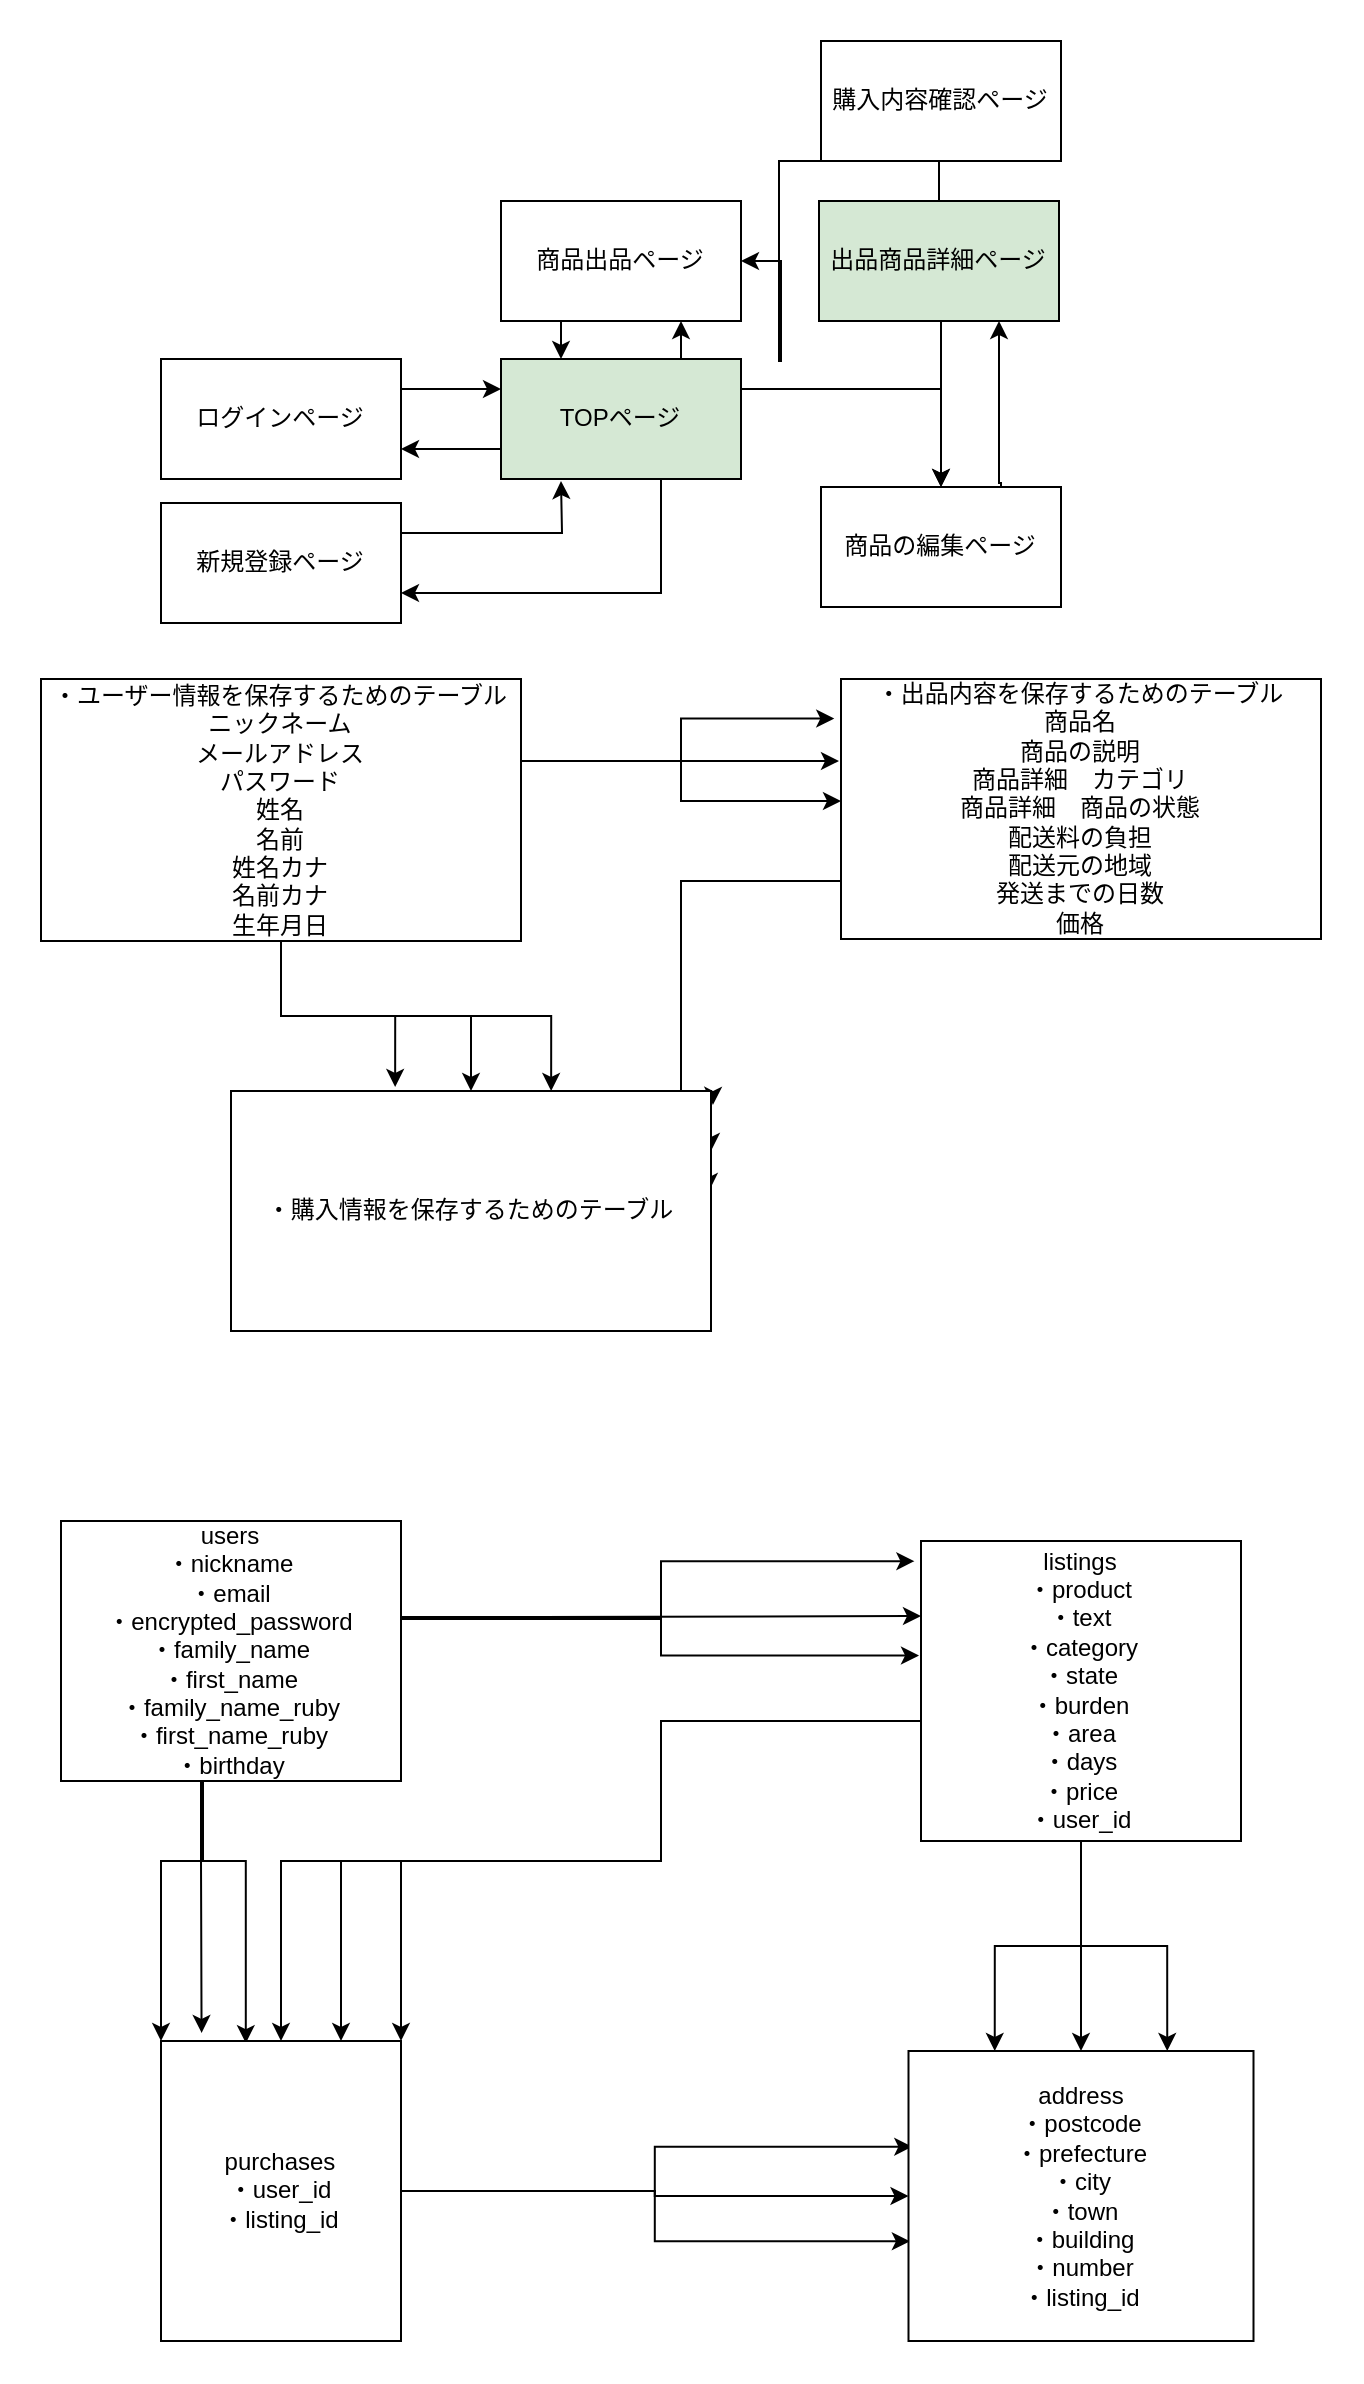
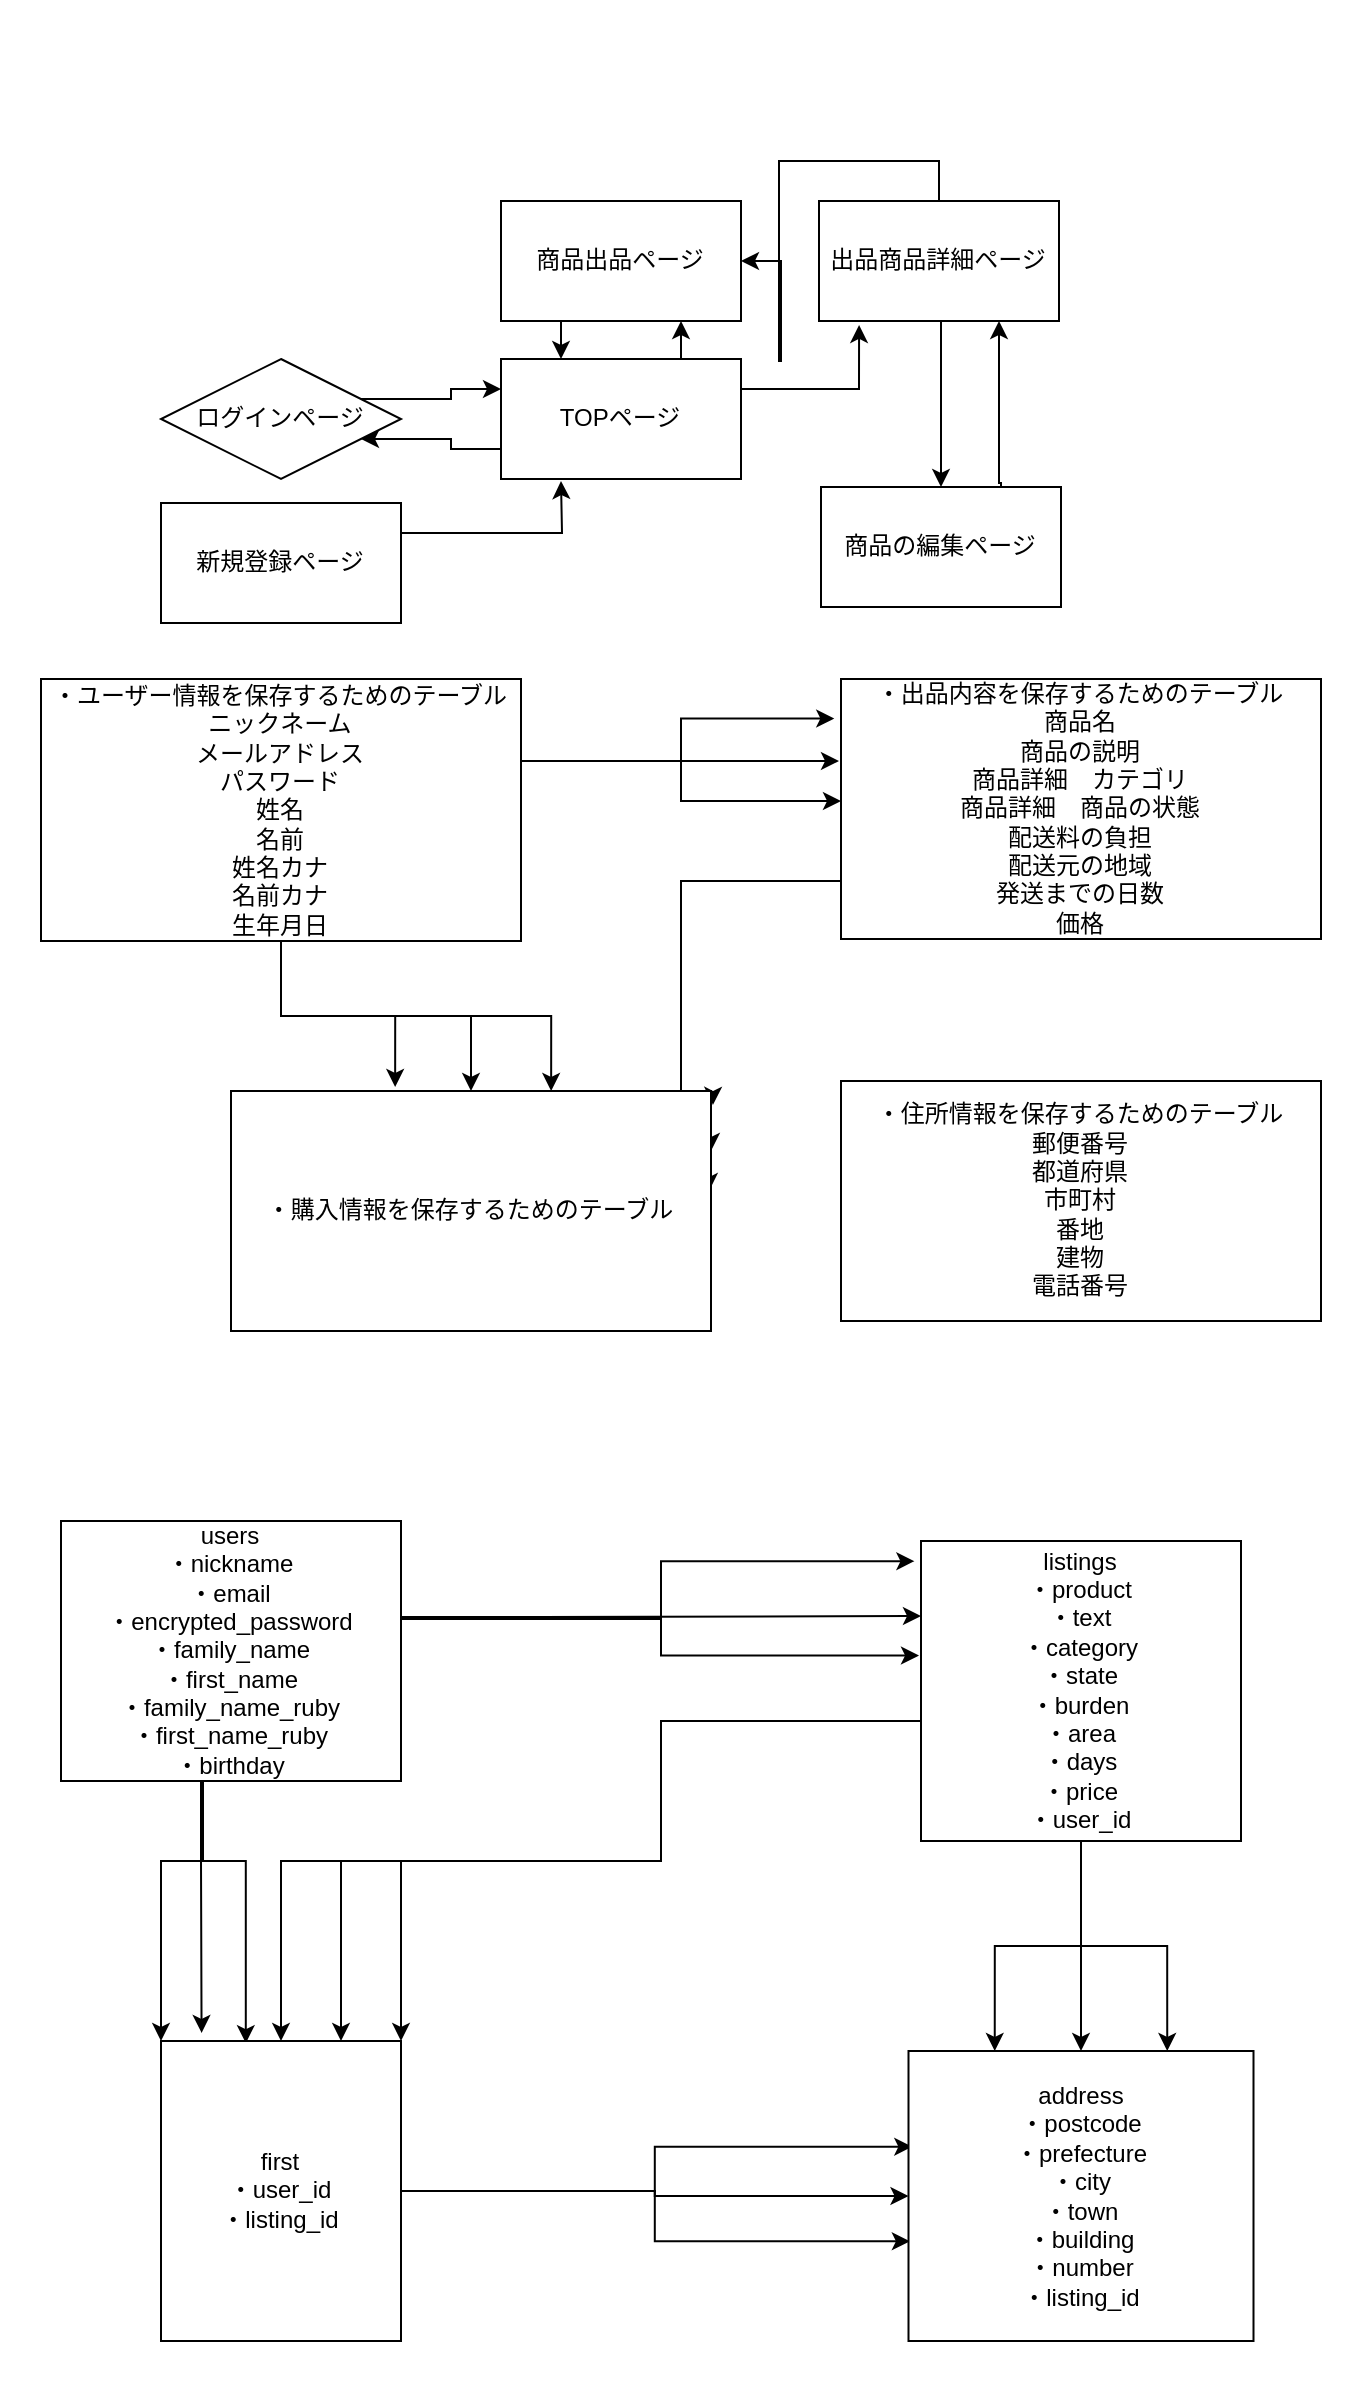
node "購入内容確認ページ": removed
node "出品商品詳細ページ": fillcolor #d5e8d4 -> #ffffff
edge "TOPページ" -> "商品の編集ページ": now "TOPページ" -> "出品商品詳細ページ"
node "ログインページ": shape rectangle -> diamond
node "TOPページ": fillcolor #d5e8d4 -> #ffffff
edge "TOPページ" -> "新規登録ページ": removed
node "・住所情報を保存するためのテーブル 郵便番号 都道府県 市町村 番地 建物 電話番号": added
node "purchases ・user_id ・listing_id": label "purchases ・user_id ・listing_id" -> "first ・user_id ・listing_id"
